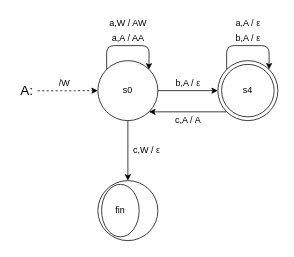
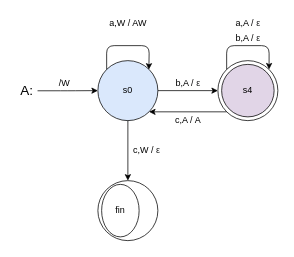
node "a,A / AA": removed
node "s0": fillcolor #ffffff -> #dae8fc
node "s4": fillcolor #ffffff -> #e1d5e7
edge "A:" -> "s0": style dashed -> solid
